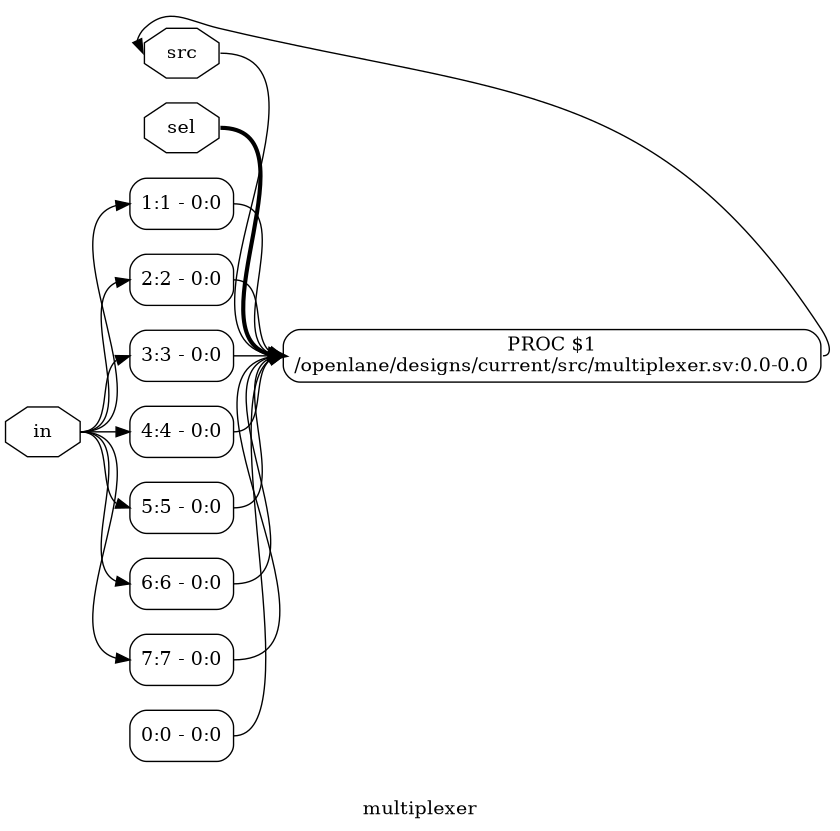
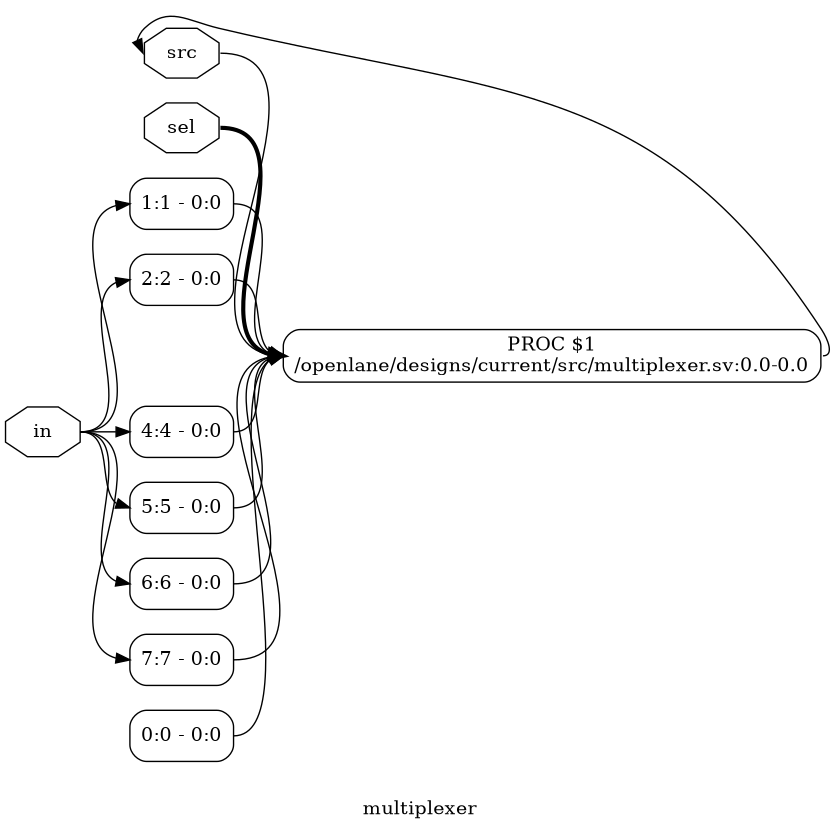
node "3:3 - 0:0": removed
